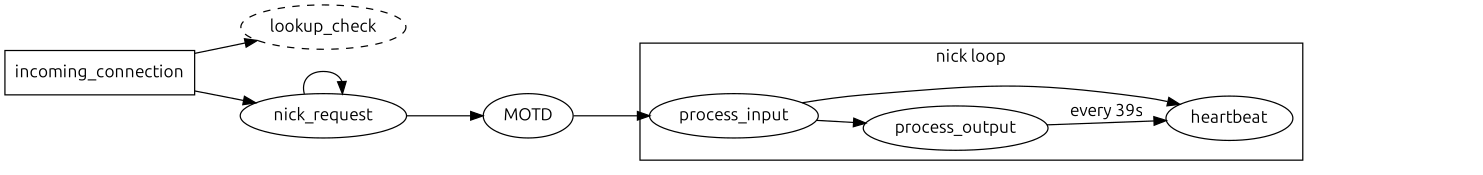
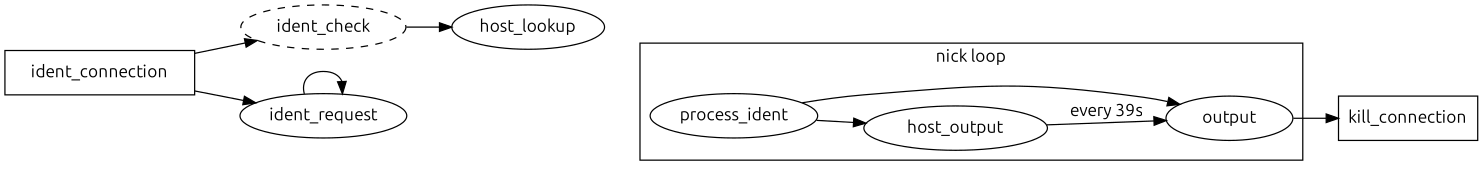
node "lookup_check": label "lookup_check" -> "ident_check"
node "host_lookup": added
node "incoming_connection": label "incoming_connection" -> "ident_connection"
node "nick_request": label "nick_request" -> "ident_request"
node "MOTD": removed
node "process_input": label "process_input" -> "process_ident"
node "heartbeat": label "heartbeat" -> "output"
node "kill_connection": added
node "process_output": label "process_output" -> "host_output"
